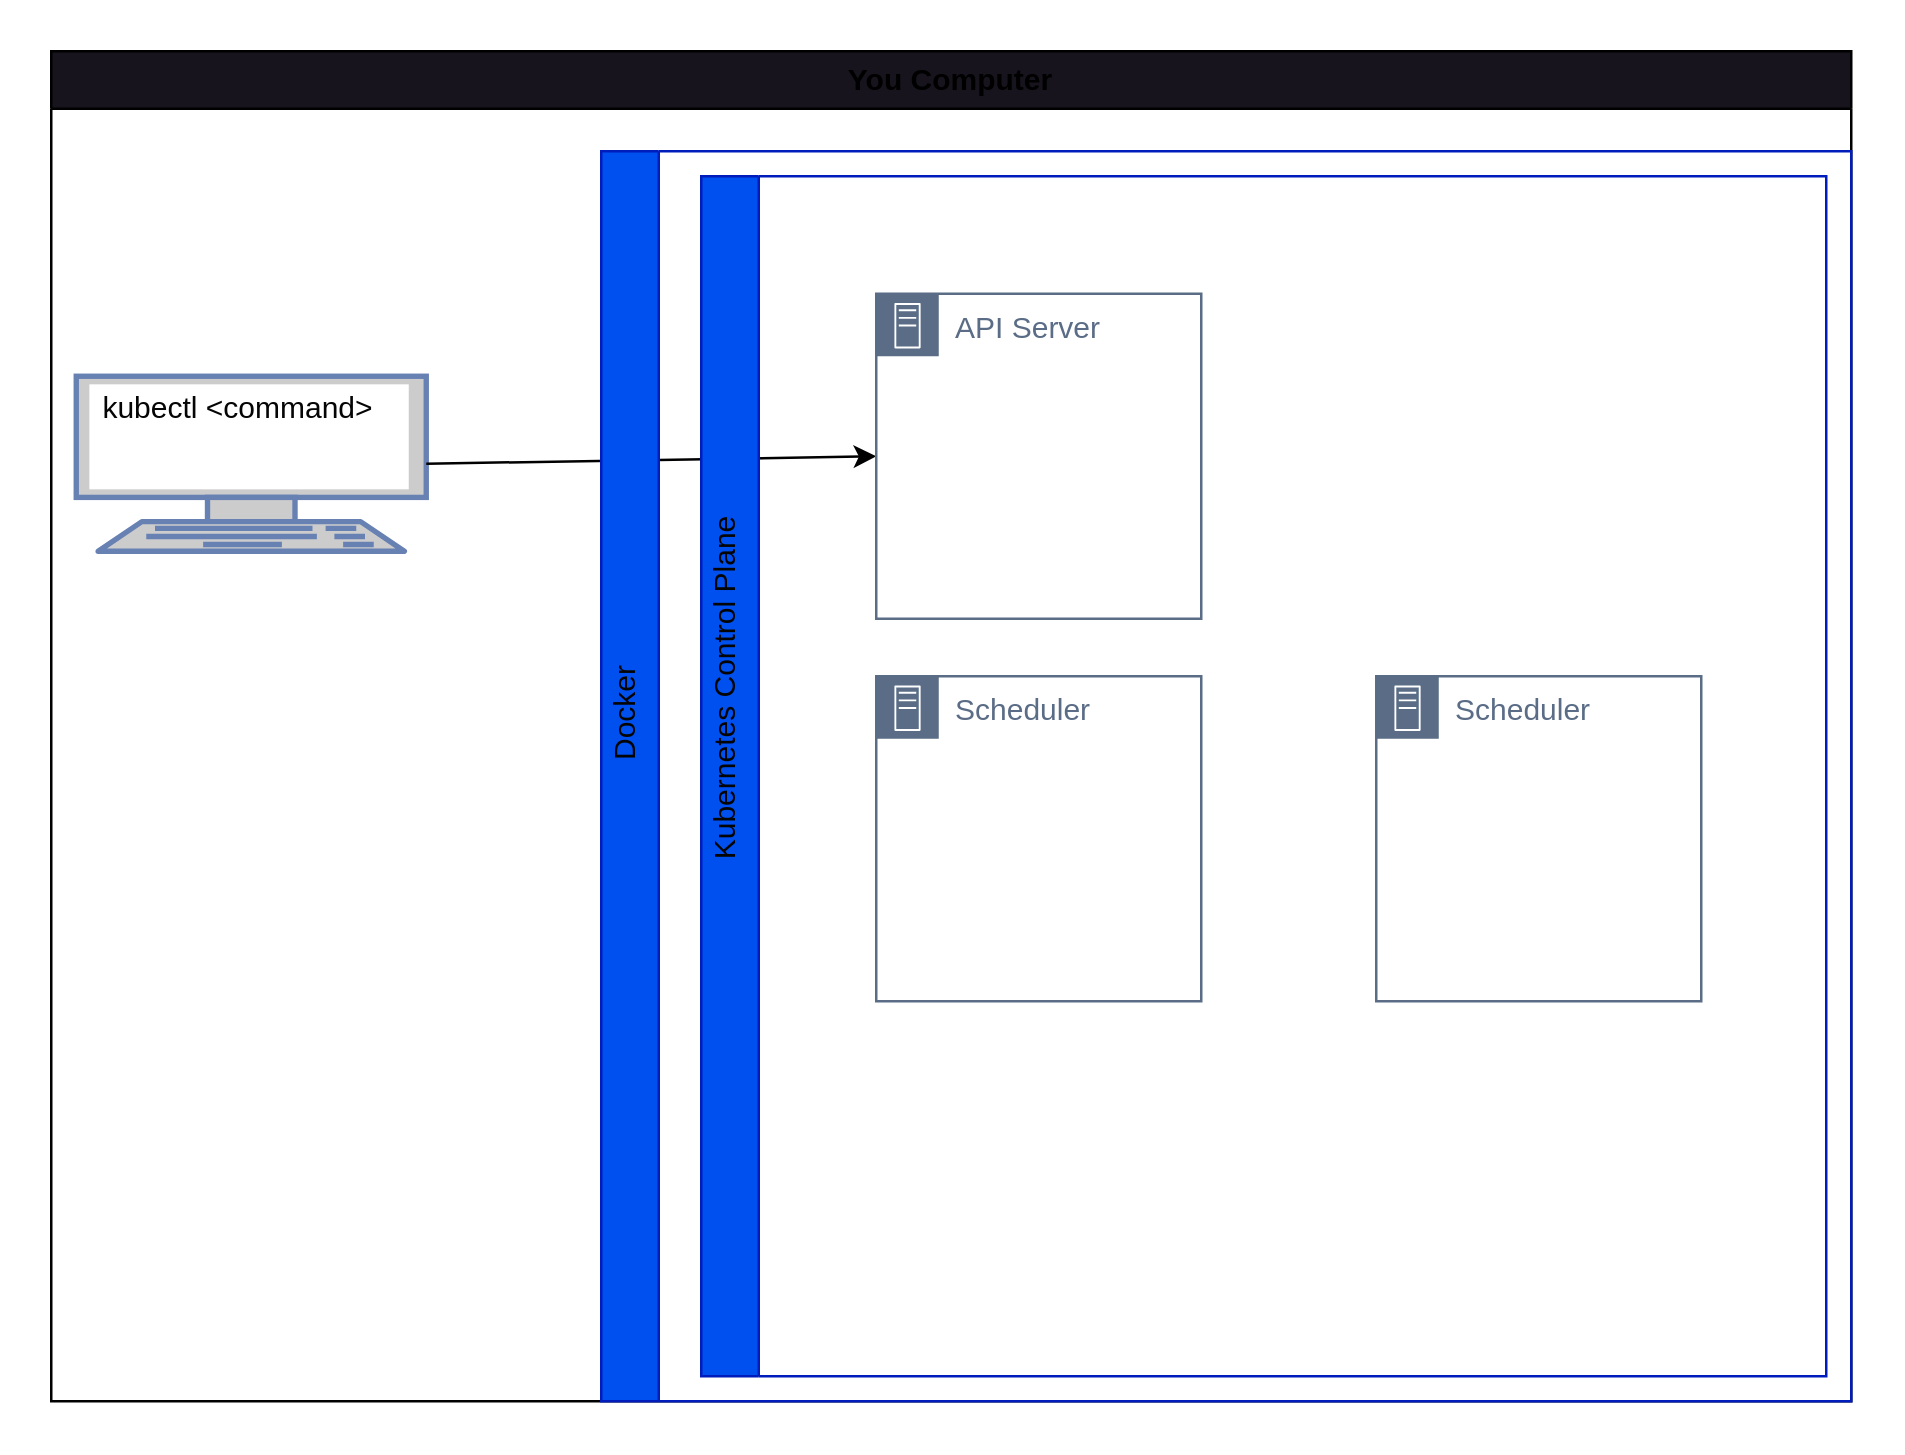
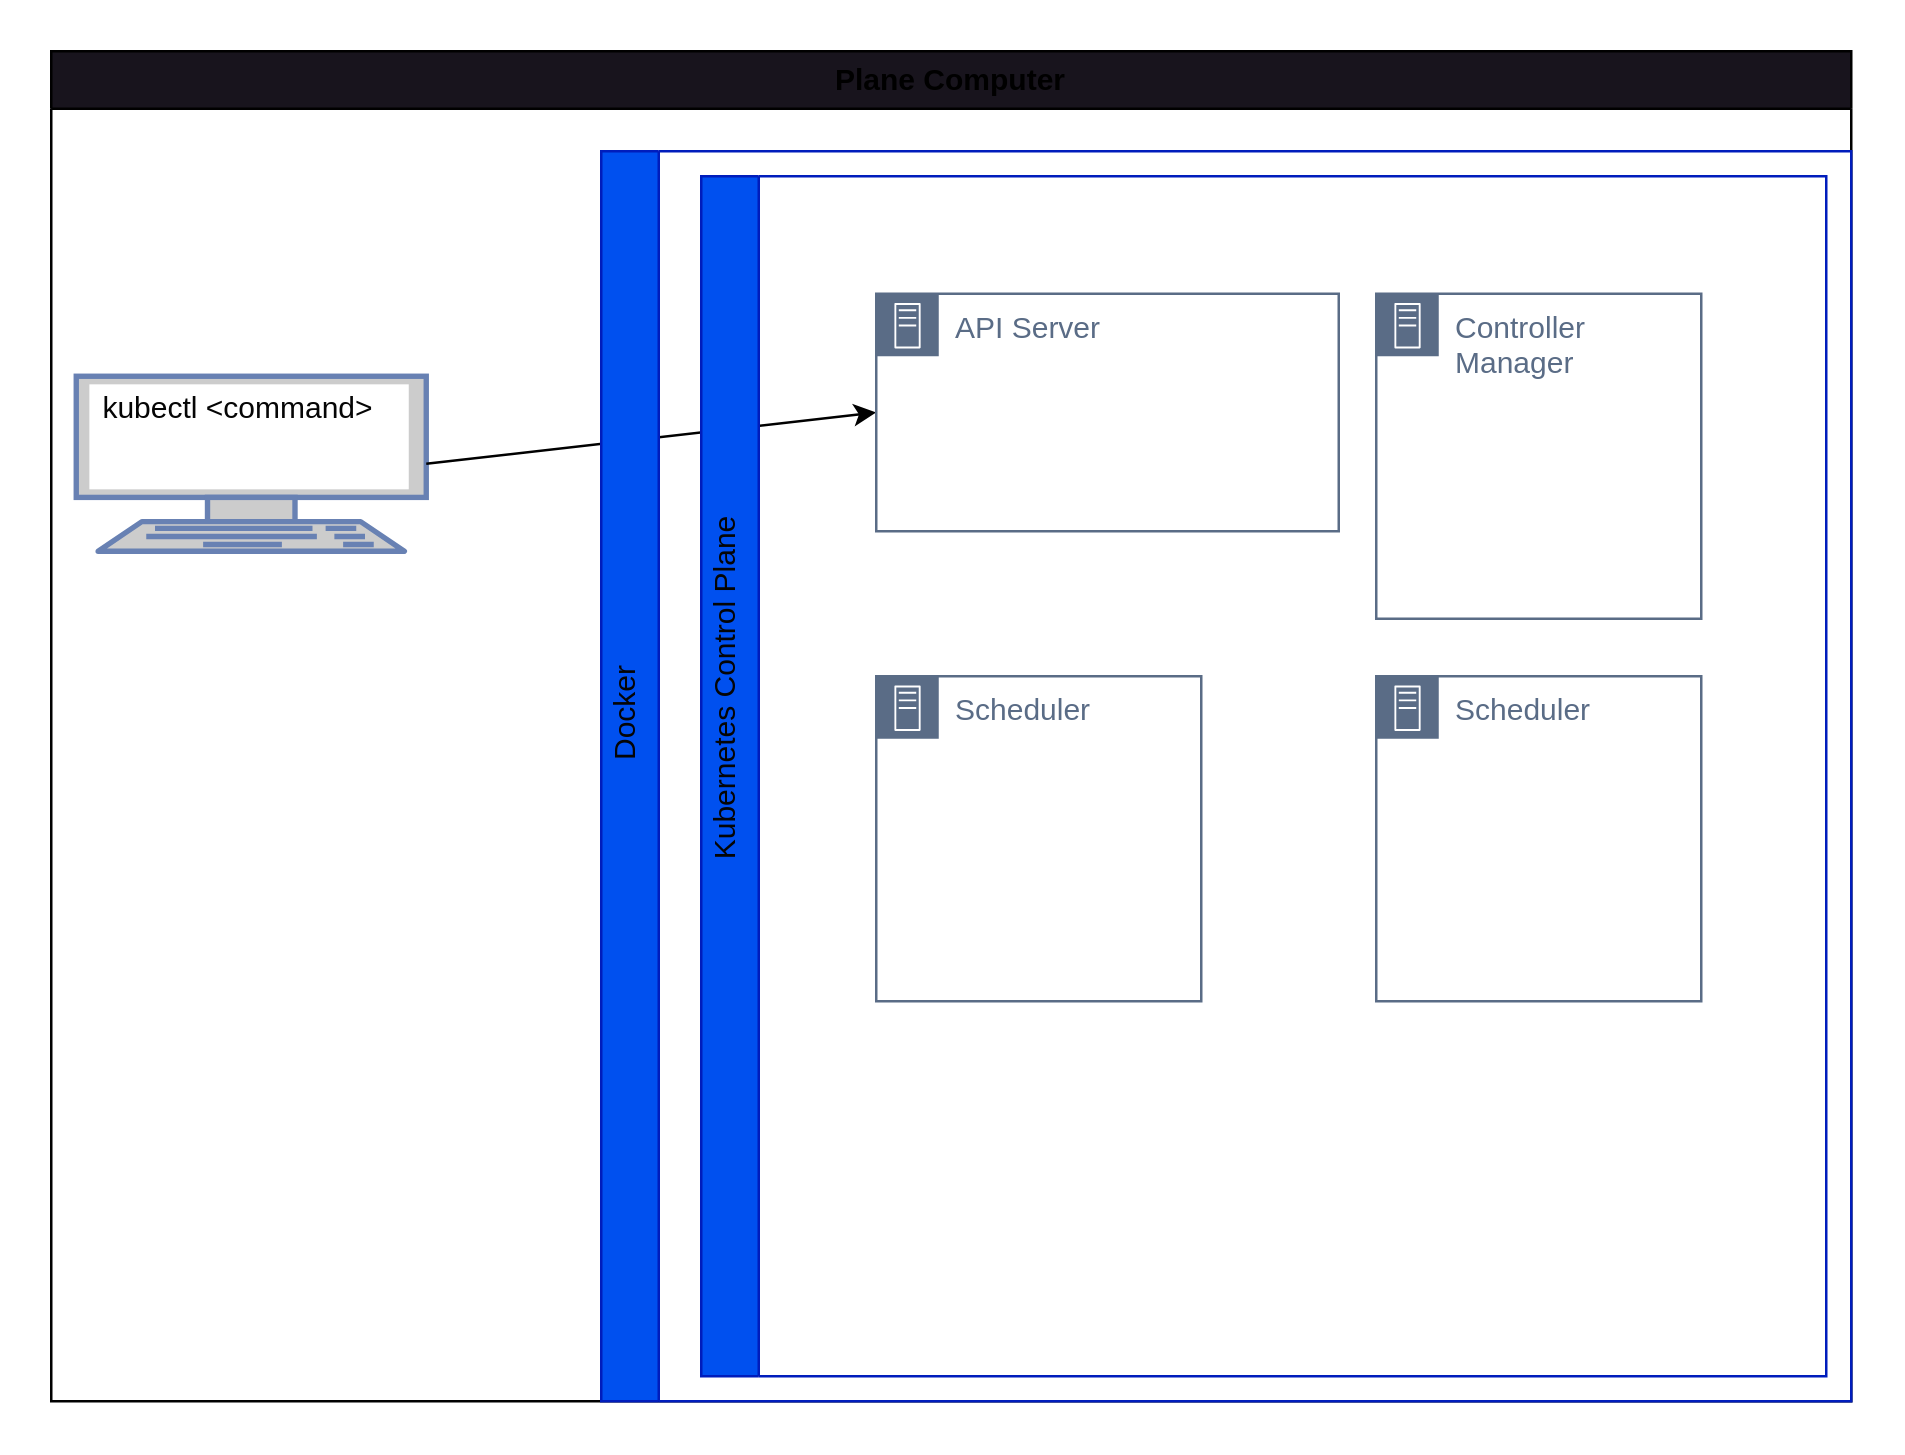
node "You Computer": label "You Computer" -> "Plane Computer"
node "API Server": size 325x325 -> 463x238
node "Controller Manager": added
